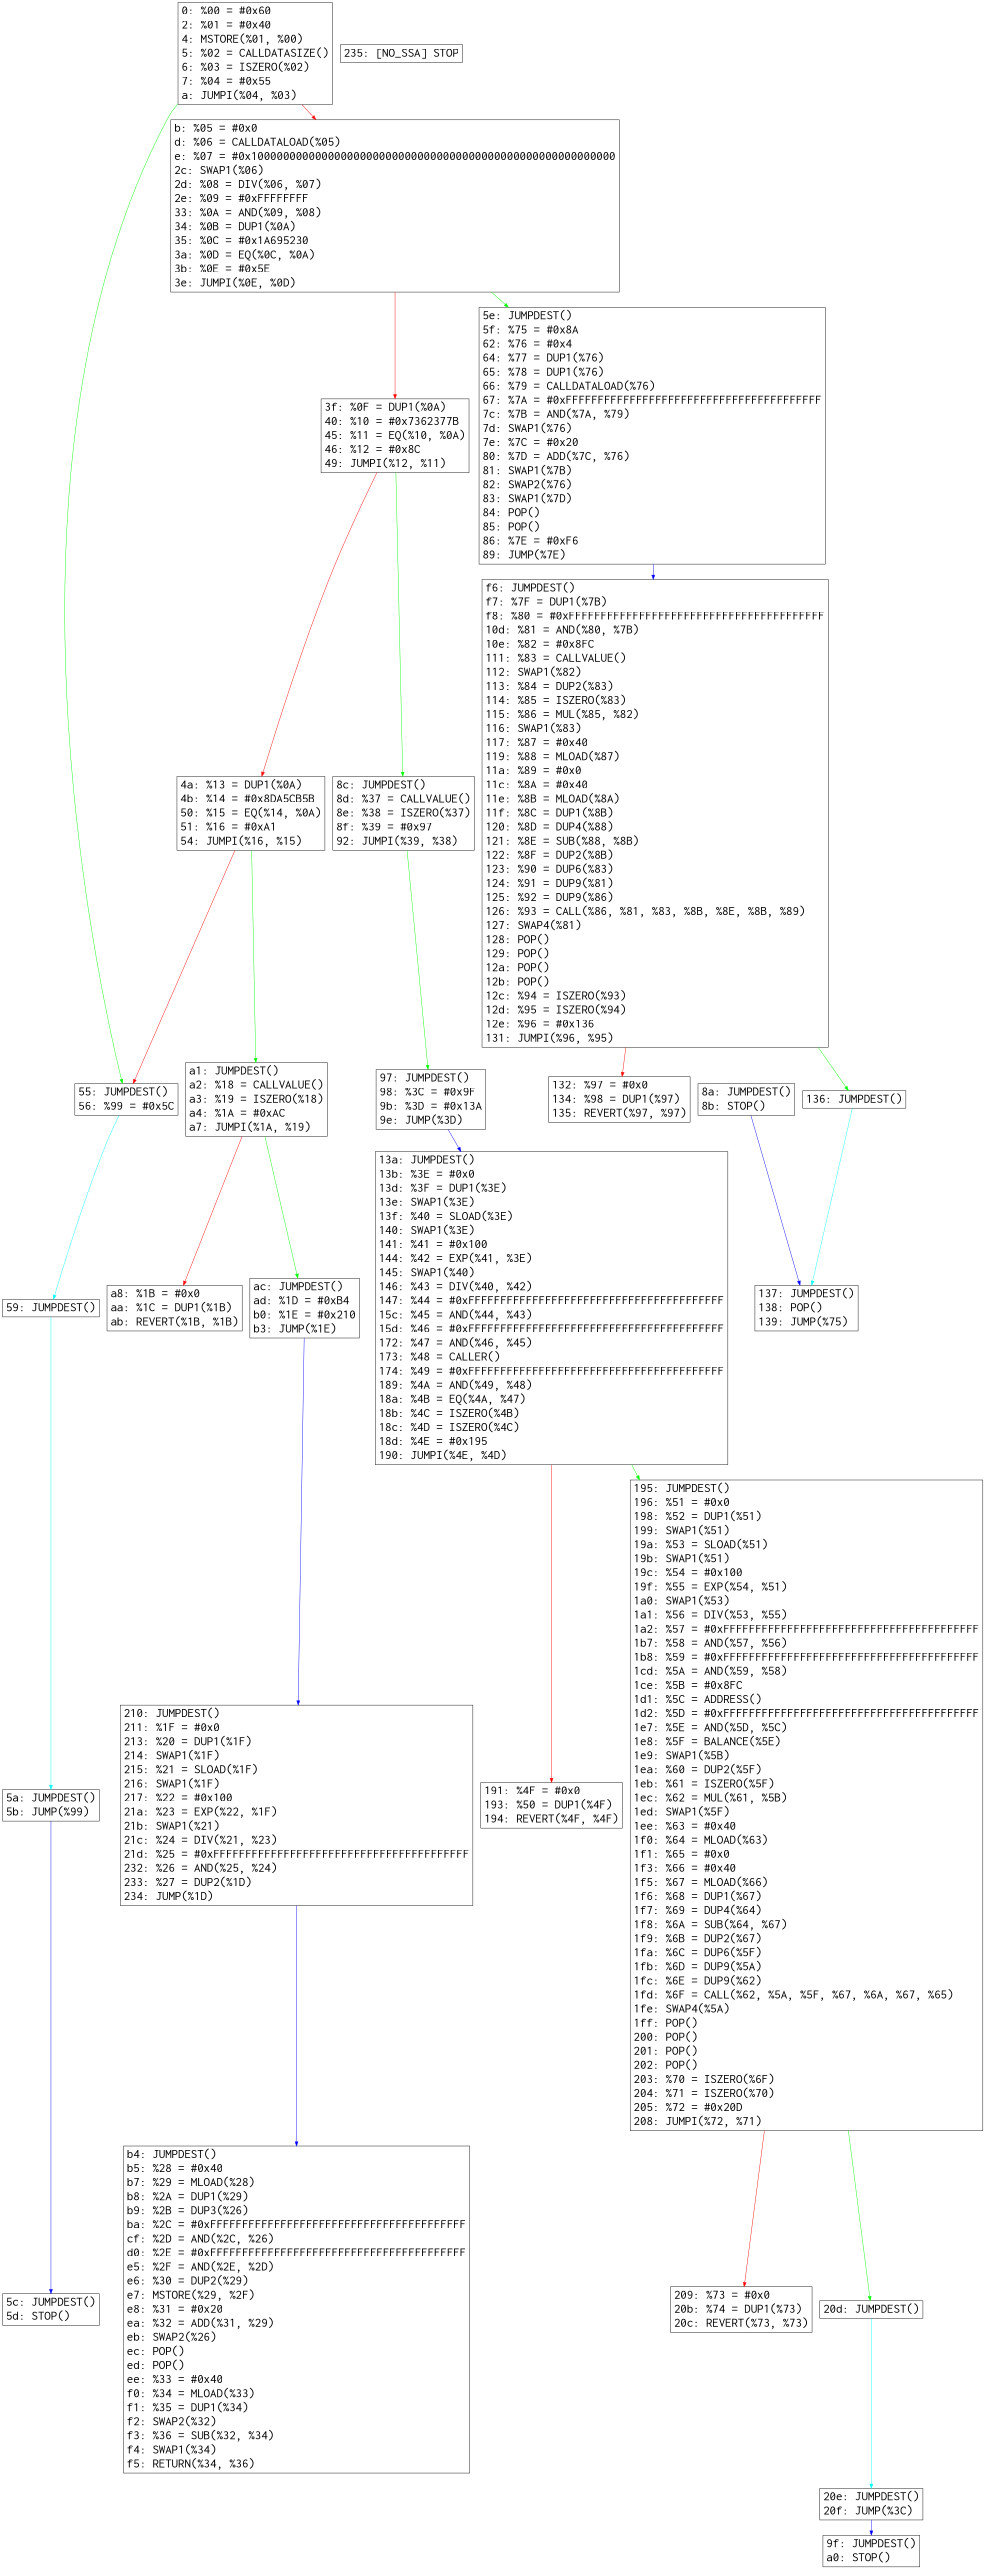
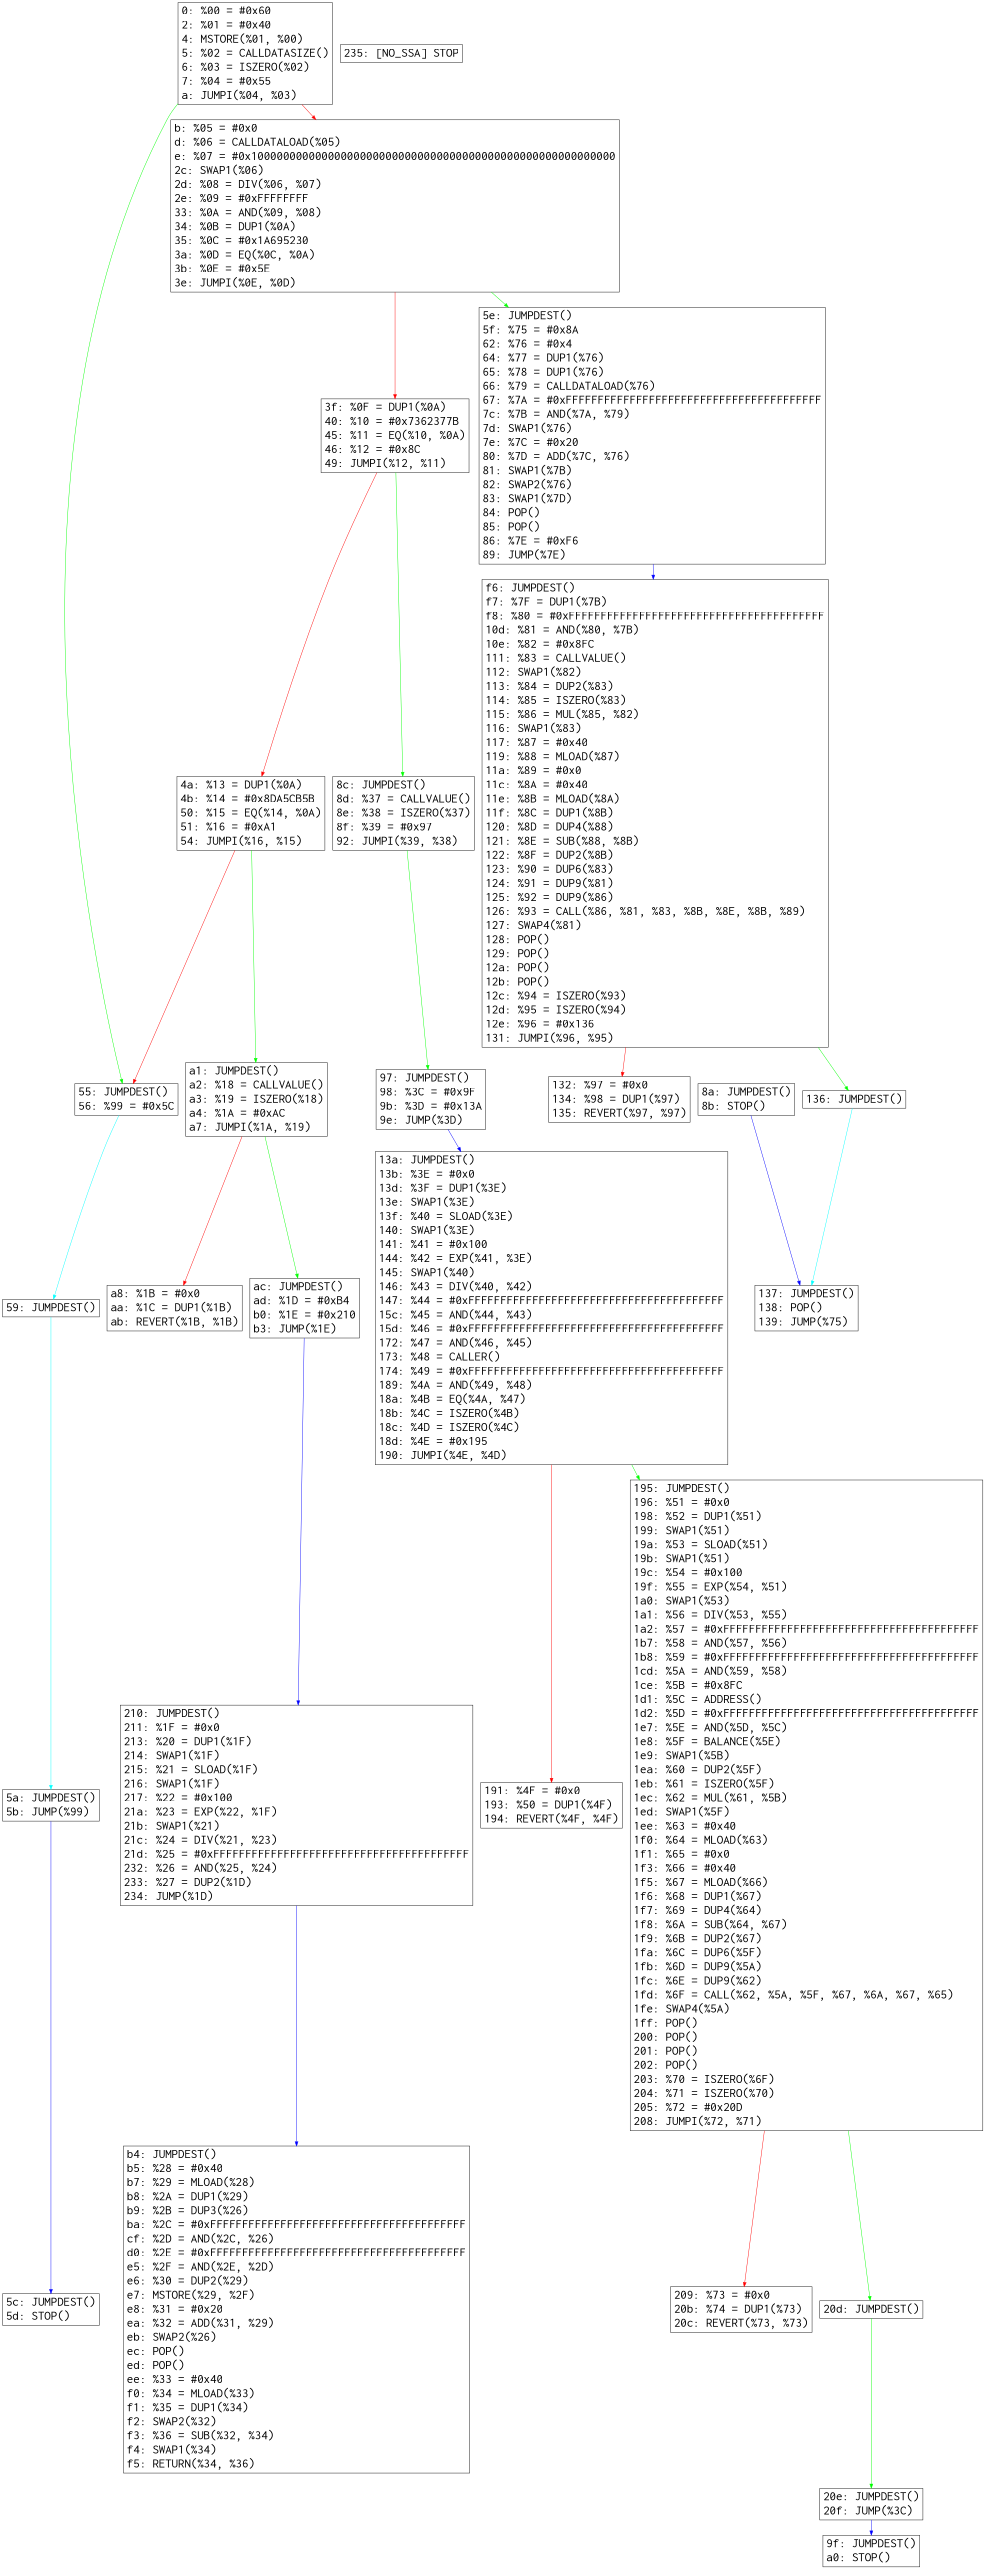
edge "20d: JUMPDEST()" -> "20e: JUMPDEST() 20f: JUMP(%3C)": color cyan -> green
